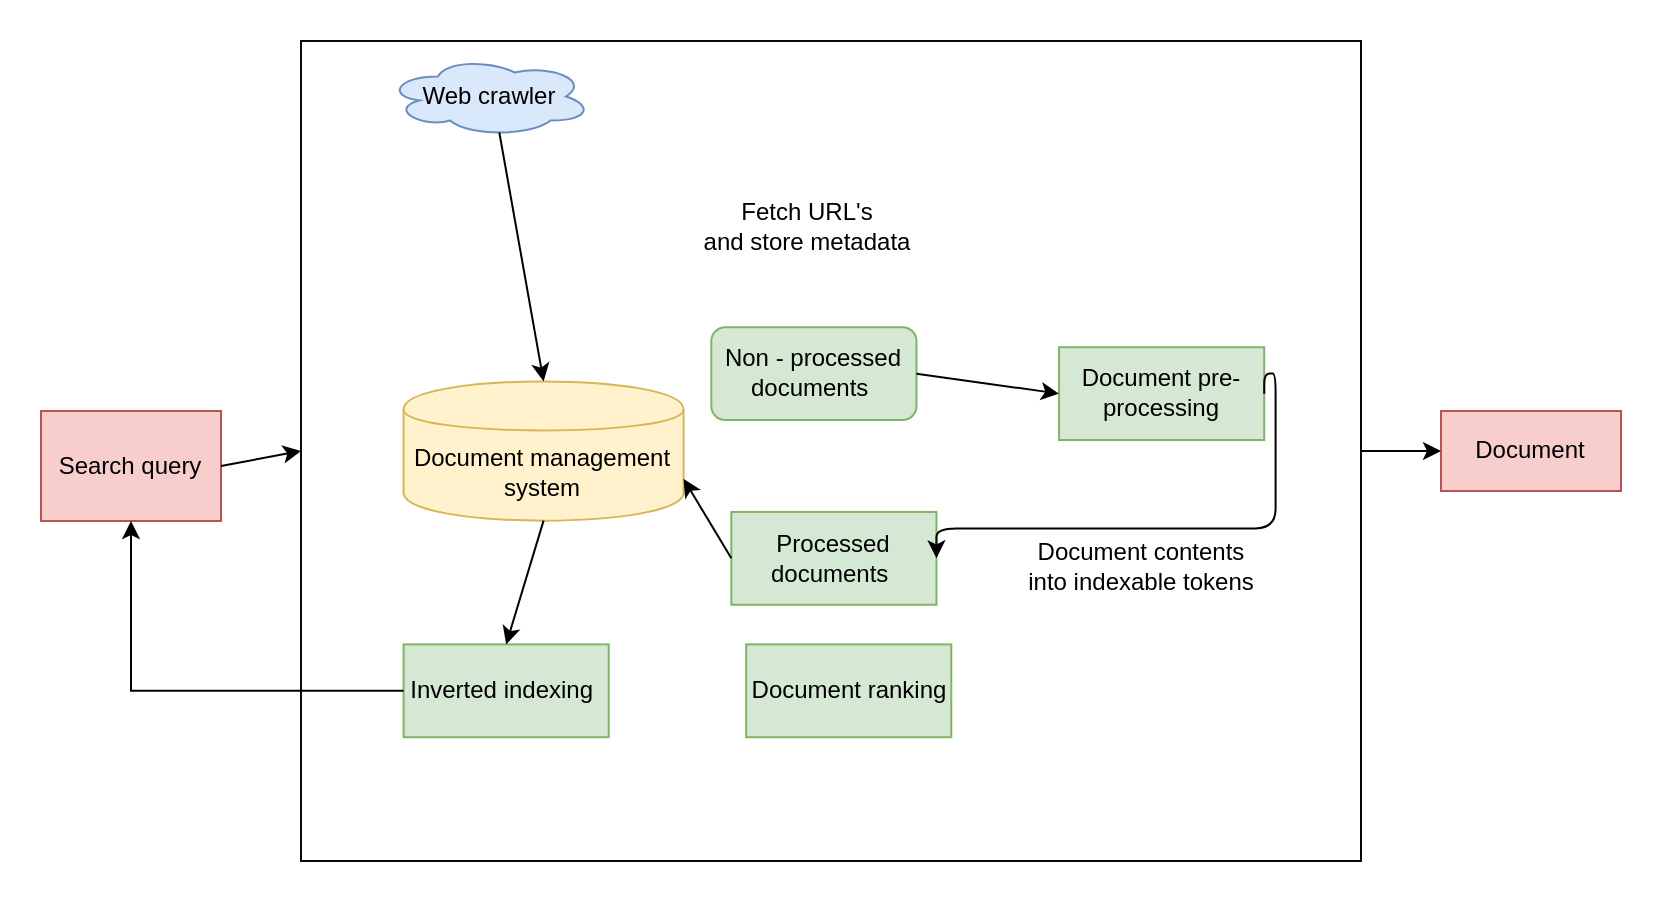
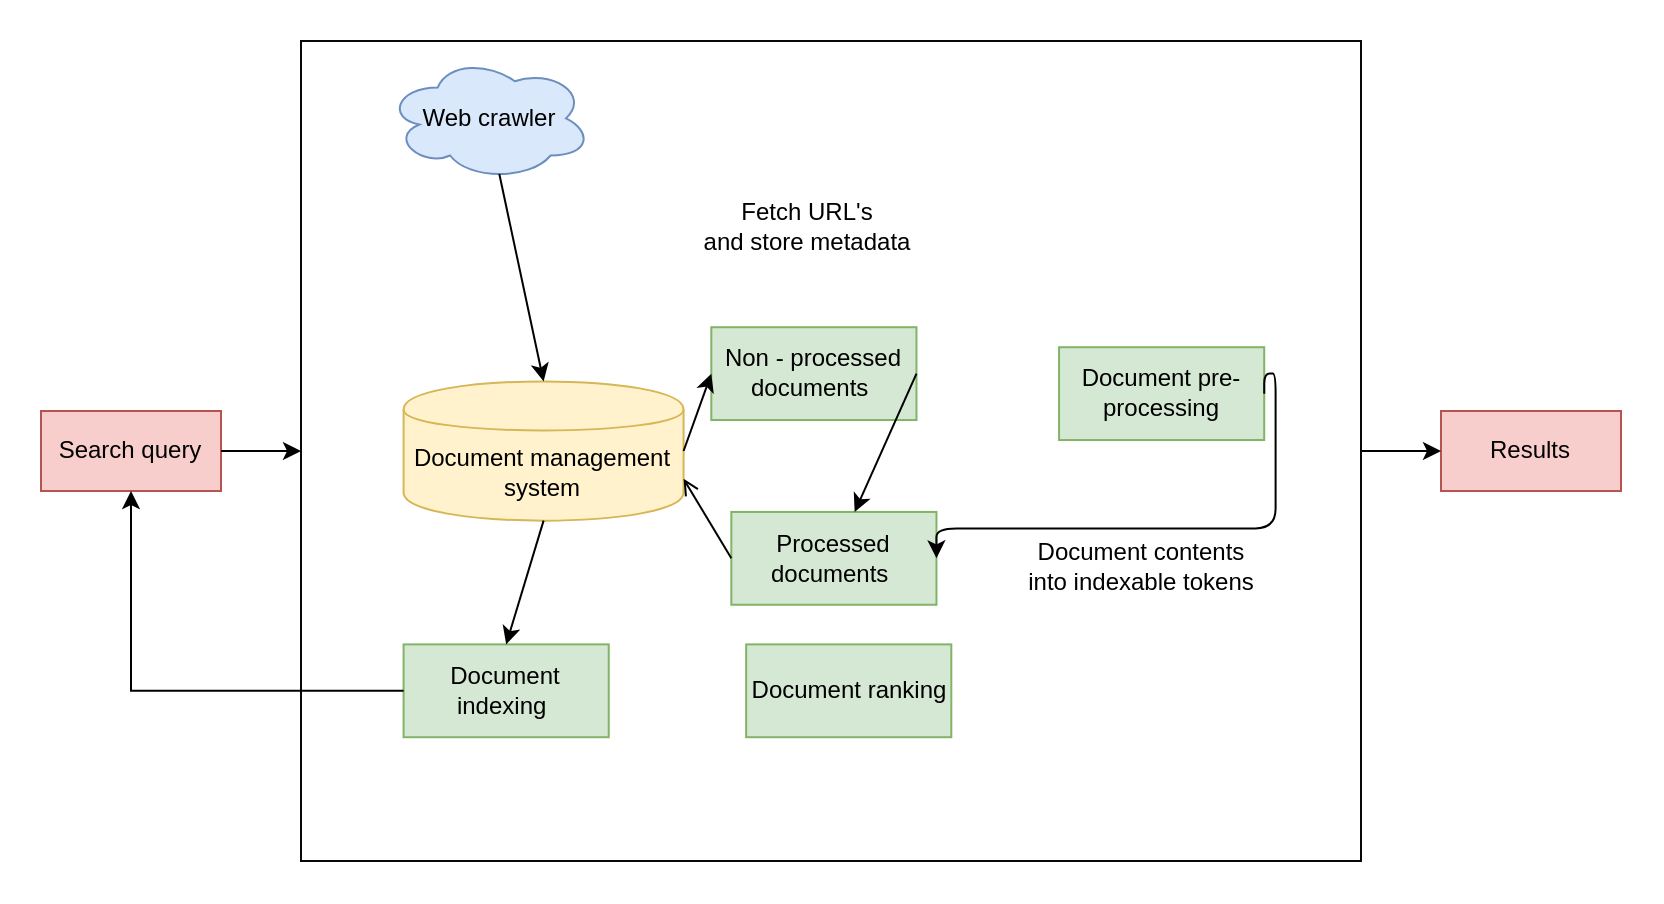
node "Web crawler": size 205x80 -> 205x124
node "Non - processed documents": shape rounded rectangle -> rectangle
edge "Non - processed documents" -> "Document pre-processing": now "Non - processed documents" -> "Processed documents"
edge "Document management system" -> "Non - processed documents": added
node "Document": label "Document" -> "Results"
node "Search query": size 180x110 -> 180x80
edge "Processed documents" -> "Document management system": arrowhead classic -> open
node "Inverted indexing": label "Inverted indexing" -> "Document indexing"
